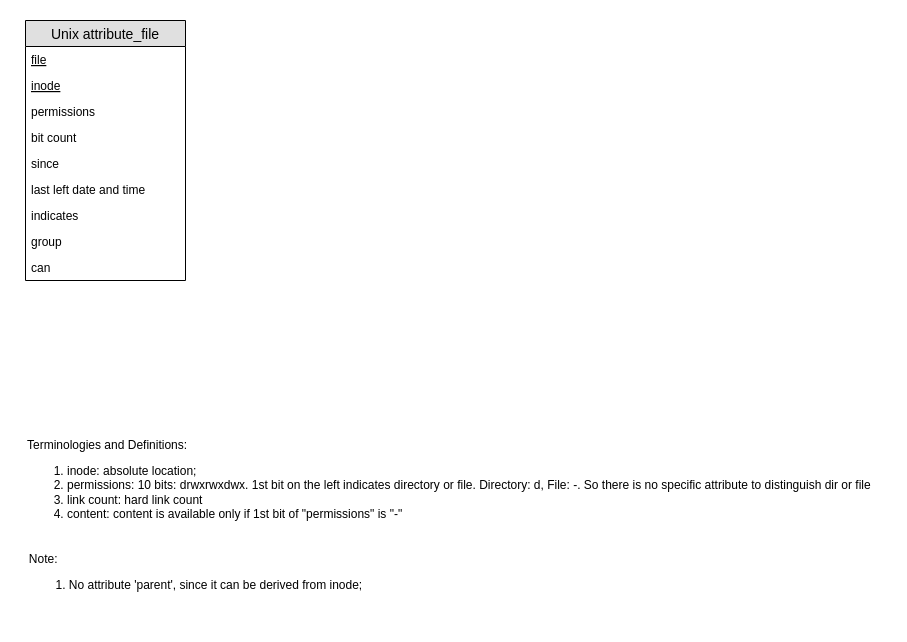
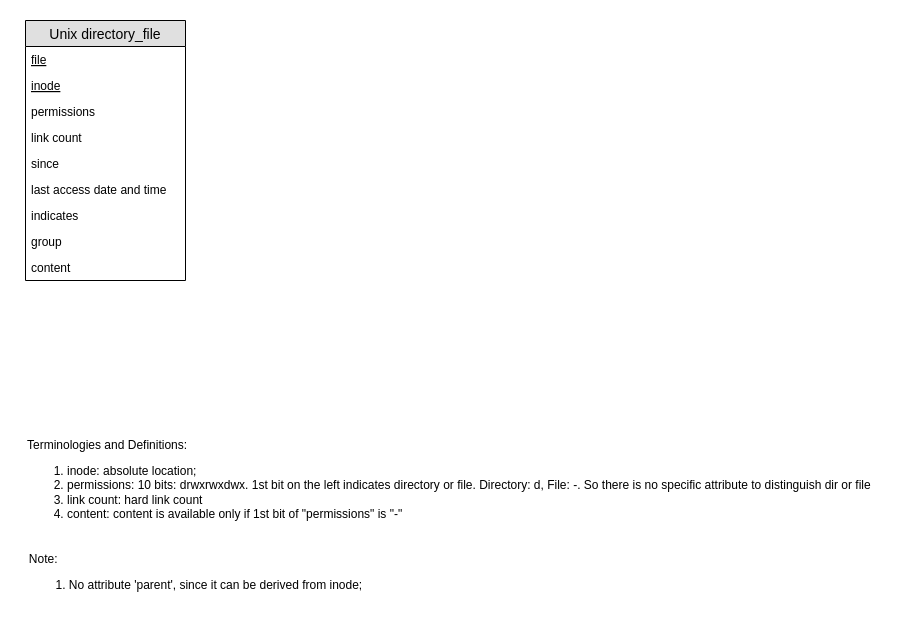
node "Unix attribute_file": label "Unix attribute_file" -> "Unix directory_file"
node "bit count": label "bit count" -> "link count"
node "last left date and time": label "last left date and time" -> "last access date and time"
node "can": label "can" -> "content"
